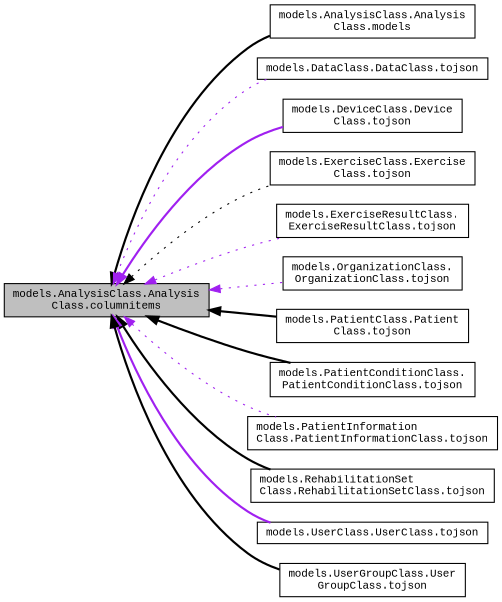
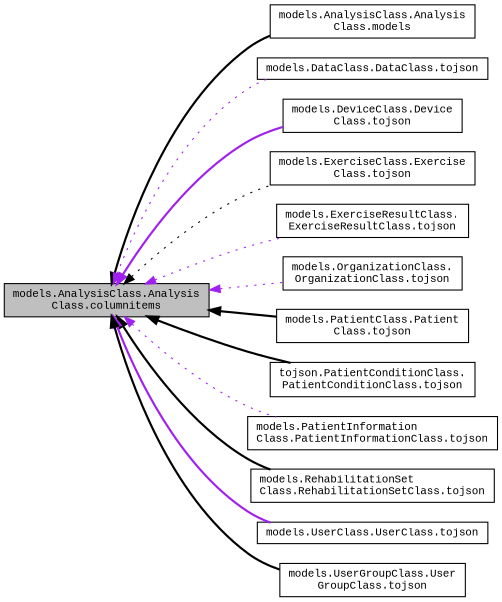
node "models.PatientConditionClass. PatientConditionClass.tojson": label "models.PatientConditionClass. PatientConditionClass.tojson" -> "tojson.PatientConditionClass. PatientConditionClass.tojson"
